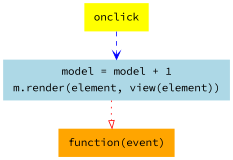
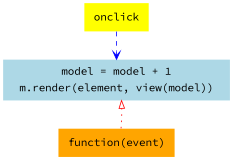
node "model = model + 1": text "m.render(element, view(element))" -> "m.render(element, view(model))"
edge "model = model + 1" -> "function(event)": reversed
